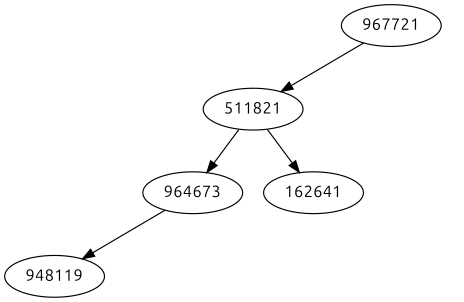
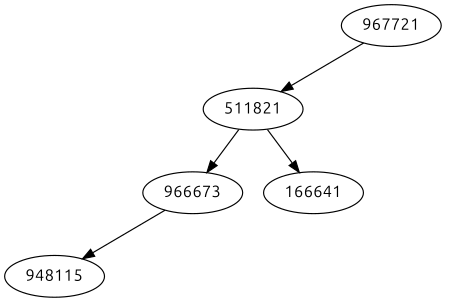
node "964673": label "964673" -> "966673"
node "162641": label "162641" -> "166641"
node "948119": label "948119" -> "948115"
